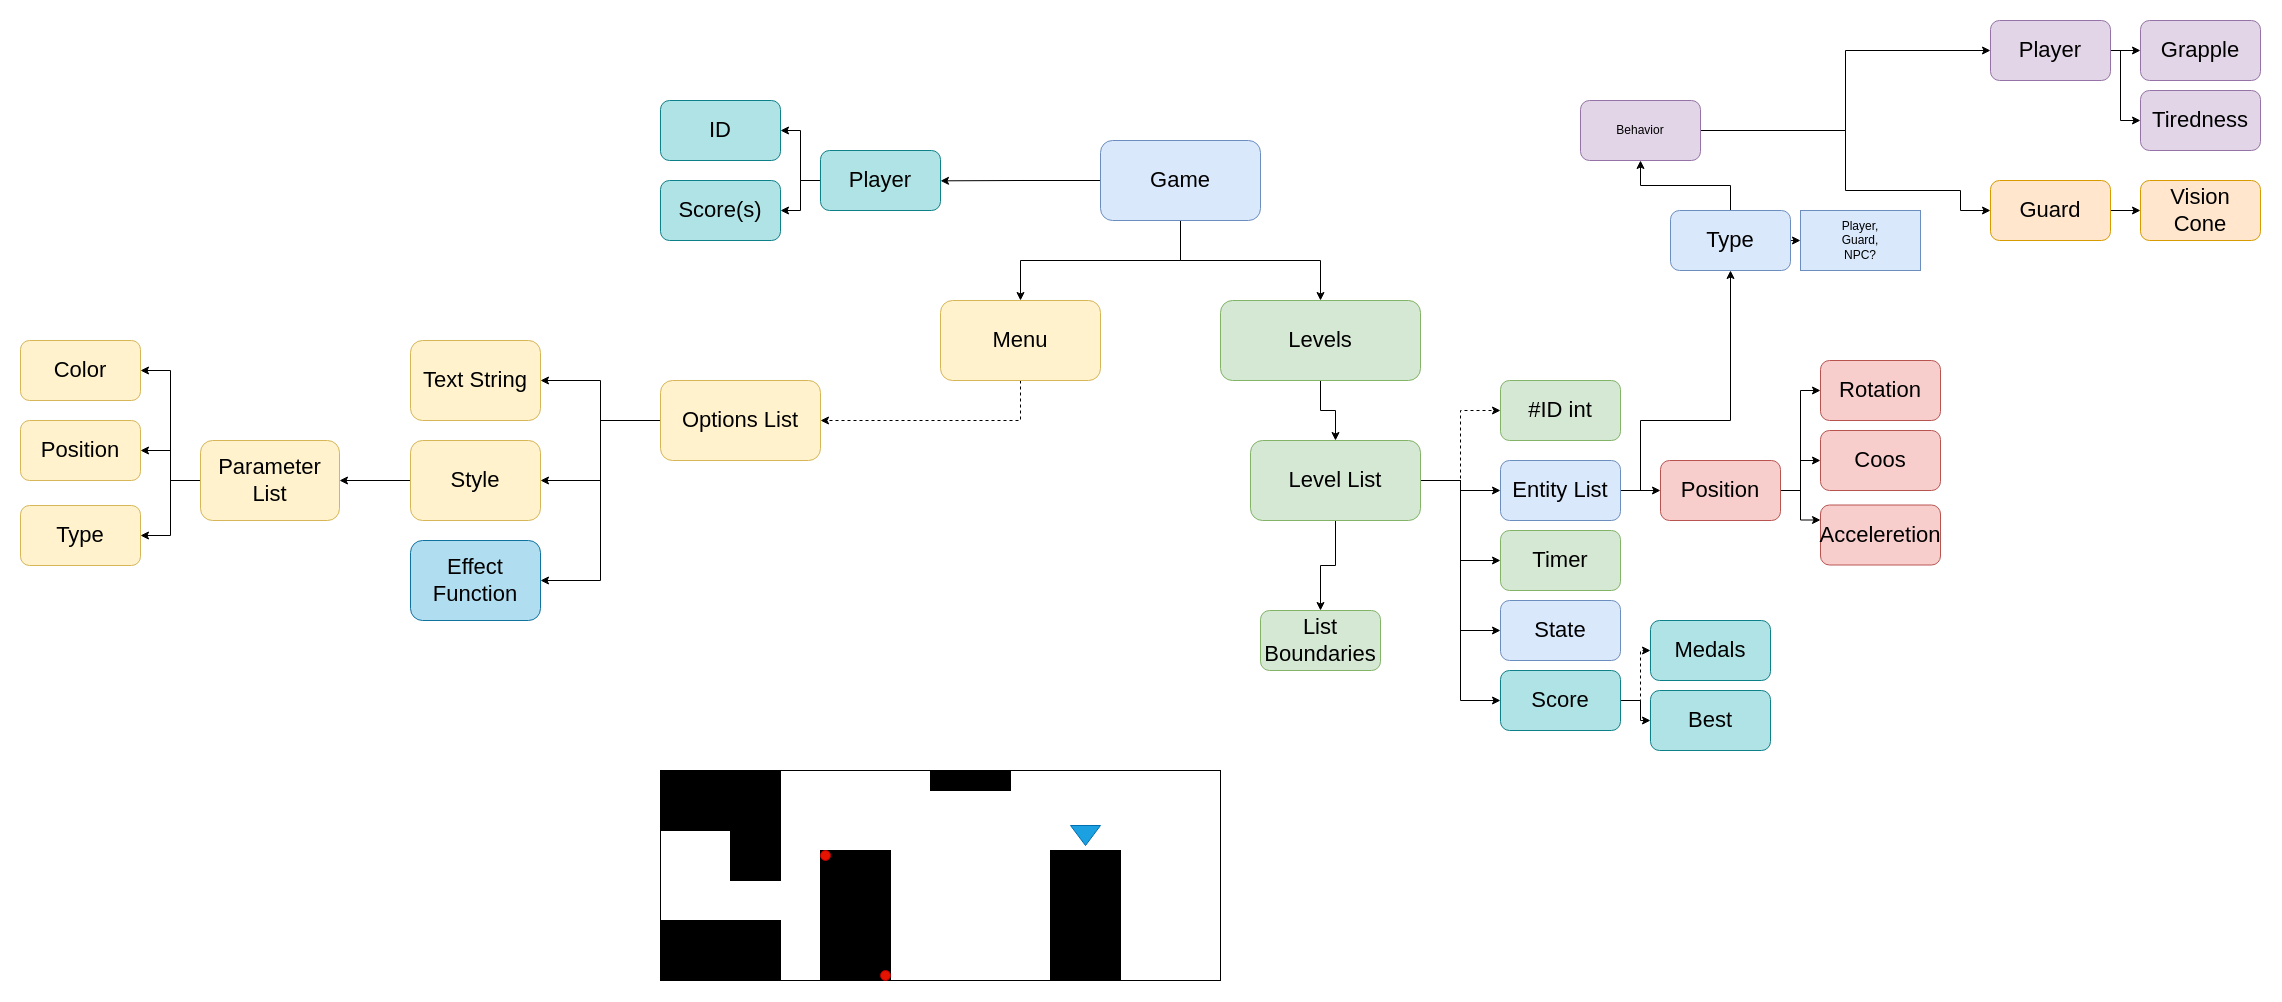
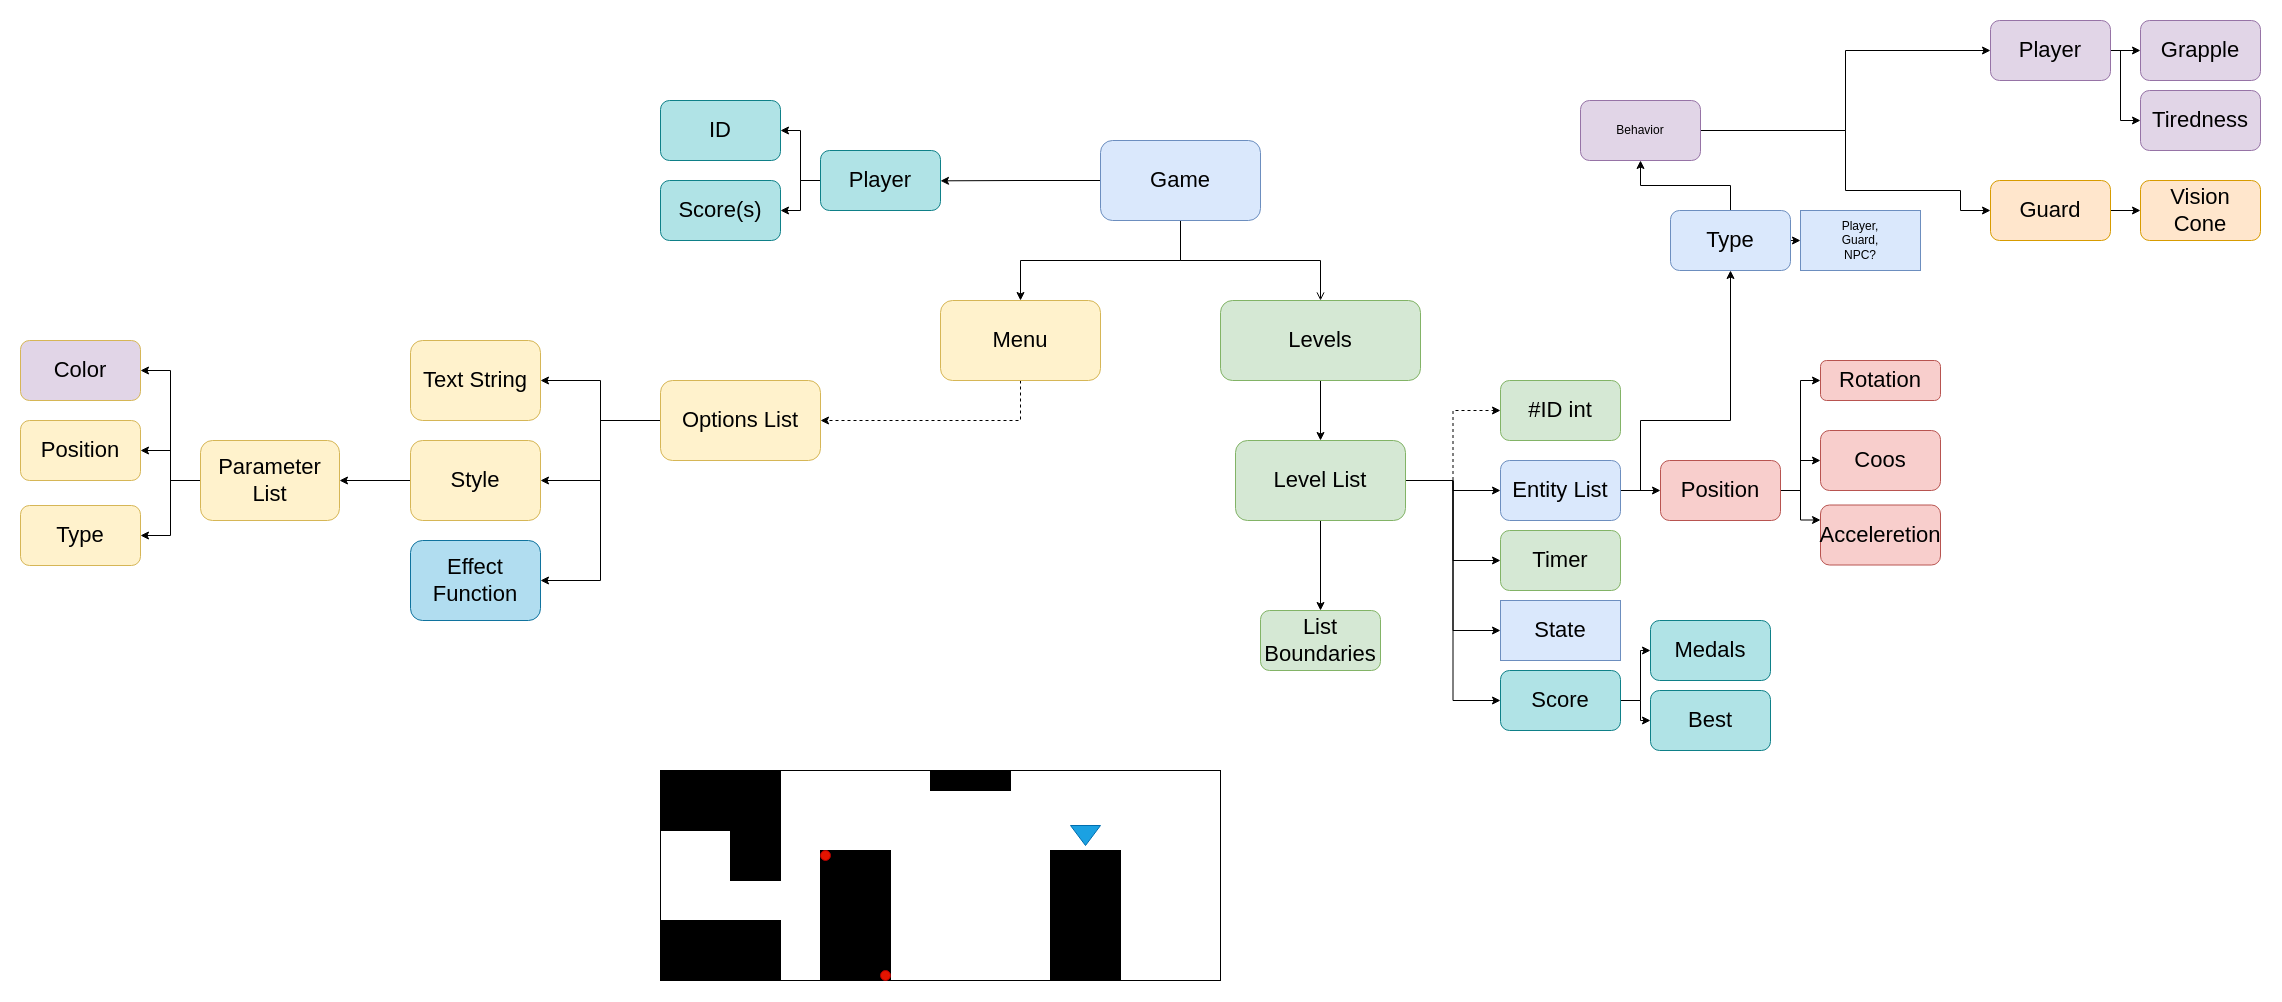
edge "Game" -> "Levels": arrowhead classic -> open
node "Color": fillcolor #fff2cc -> #e1d5e7
node "Rotation": size 120x60 -> 120x40
node "Level List": moved (1336, 481) -> (1321, 481)
node "State": shape rounded rectangle -> rectangle
edge "Score" -> "Medals": style dashed -> solid
